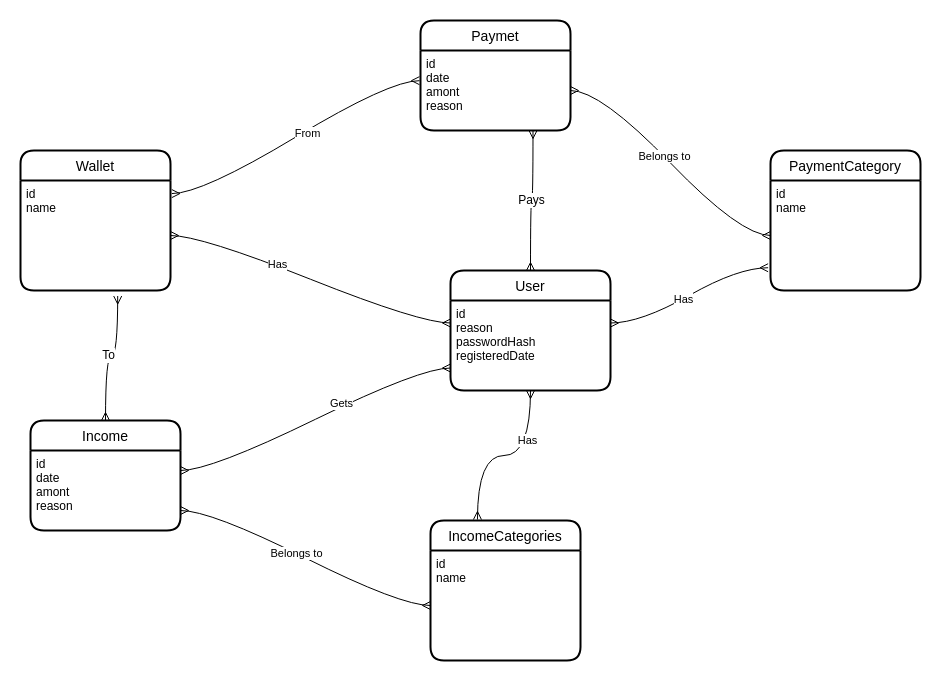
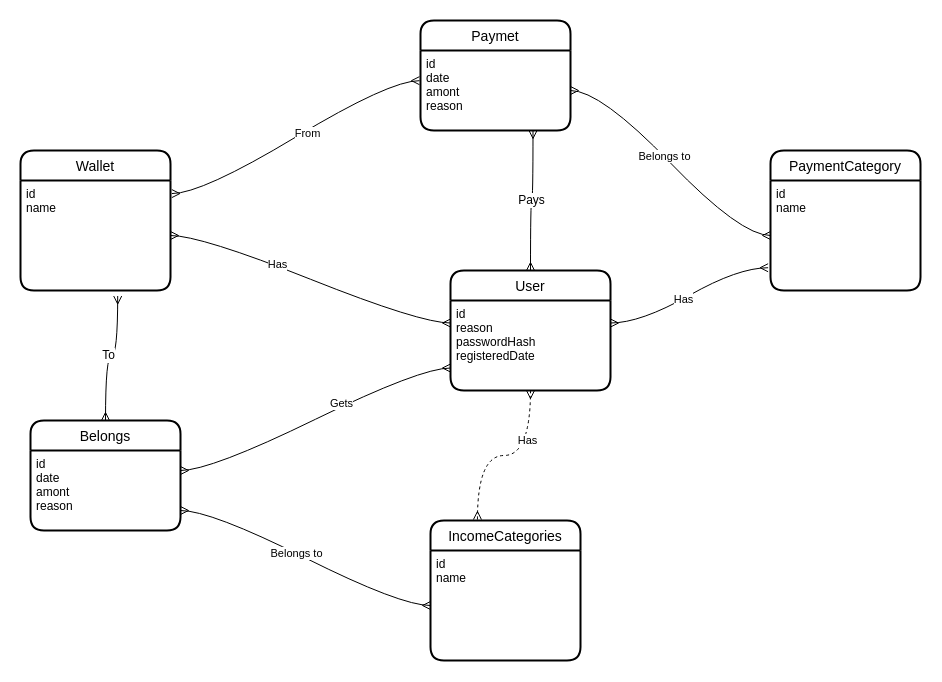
node "Income": label "Income" -> "Belongs"
edge "id reason passwordHash registeredDate" -- "IncomeCategories": style solid -> dashed
